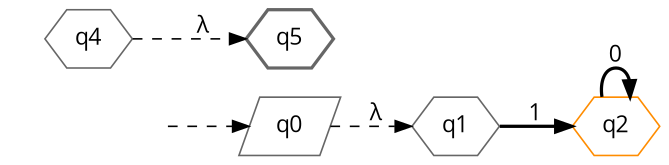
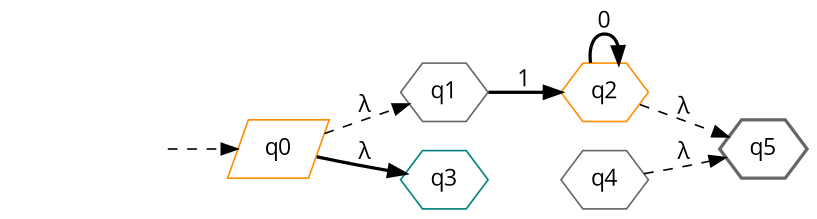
edge "q2" -> "q5": added, label "λ"
node "q0": color gray40 -> darkorange
node "q3": added
